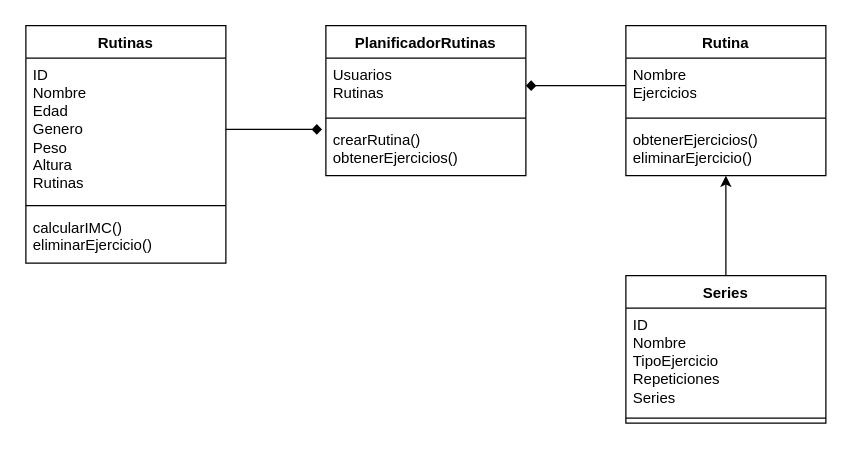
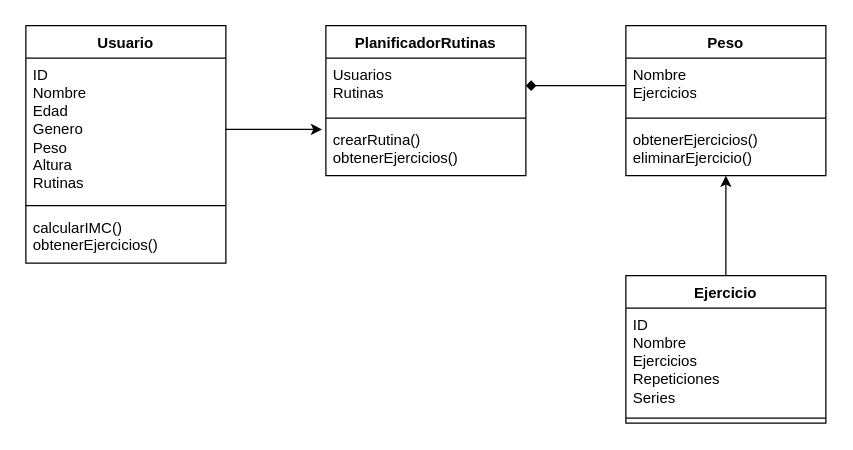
node "Rutinas": label "Rutinas" -> "Usuario"
node "Rutina": label "Rutina" -> "Peso"
edge "ID Nombre Edad Genero Peso Altura Rutinas" -> "crearRutina() obtenerEjercicios()": arrowhead diamond -> classic
node "calcularIMC() eliminarEjercicio()": label "calcularIMC() eliminarEjercicio()" -> "calcularIMC() obtenerEjercicios()"
node "Series": label "Series" -> "Ejercicio"
node "ID Nombre TipoEjercicio Repeticiones Series": label "ID Nombre TipoEjercicio Repeticiones Series" -> "ID Nombre Ejercicios Repeticiones Series"
